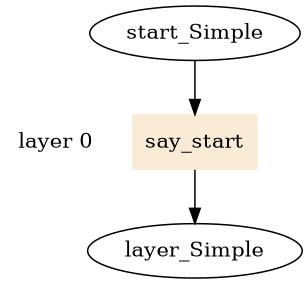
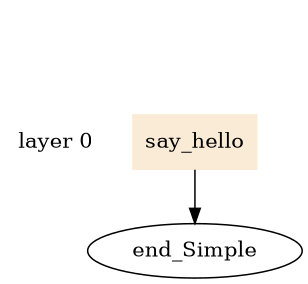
node "start_Simple": removed
node "say_start": label "say_start" -> "say_hello"
node "layer_Simple": label "layer_Simple" -> "end_Simple"
